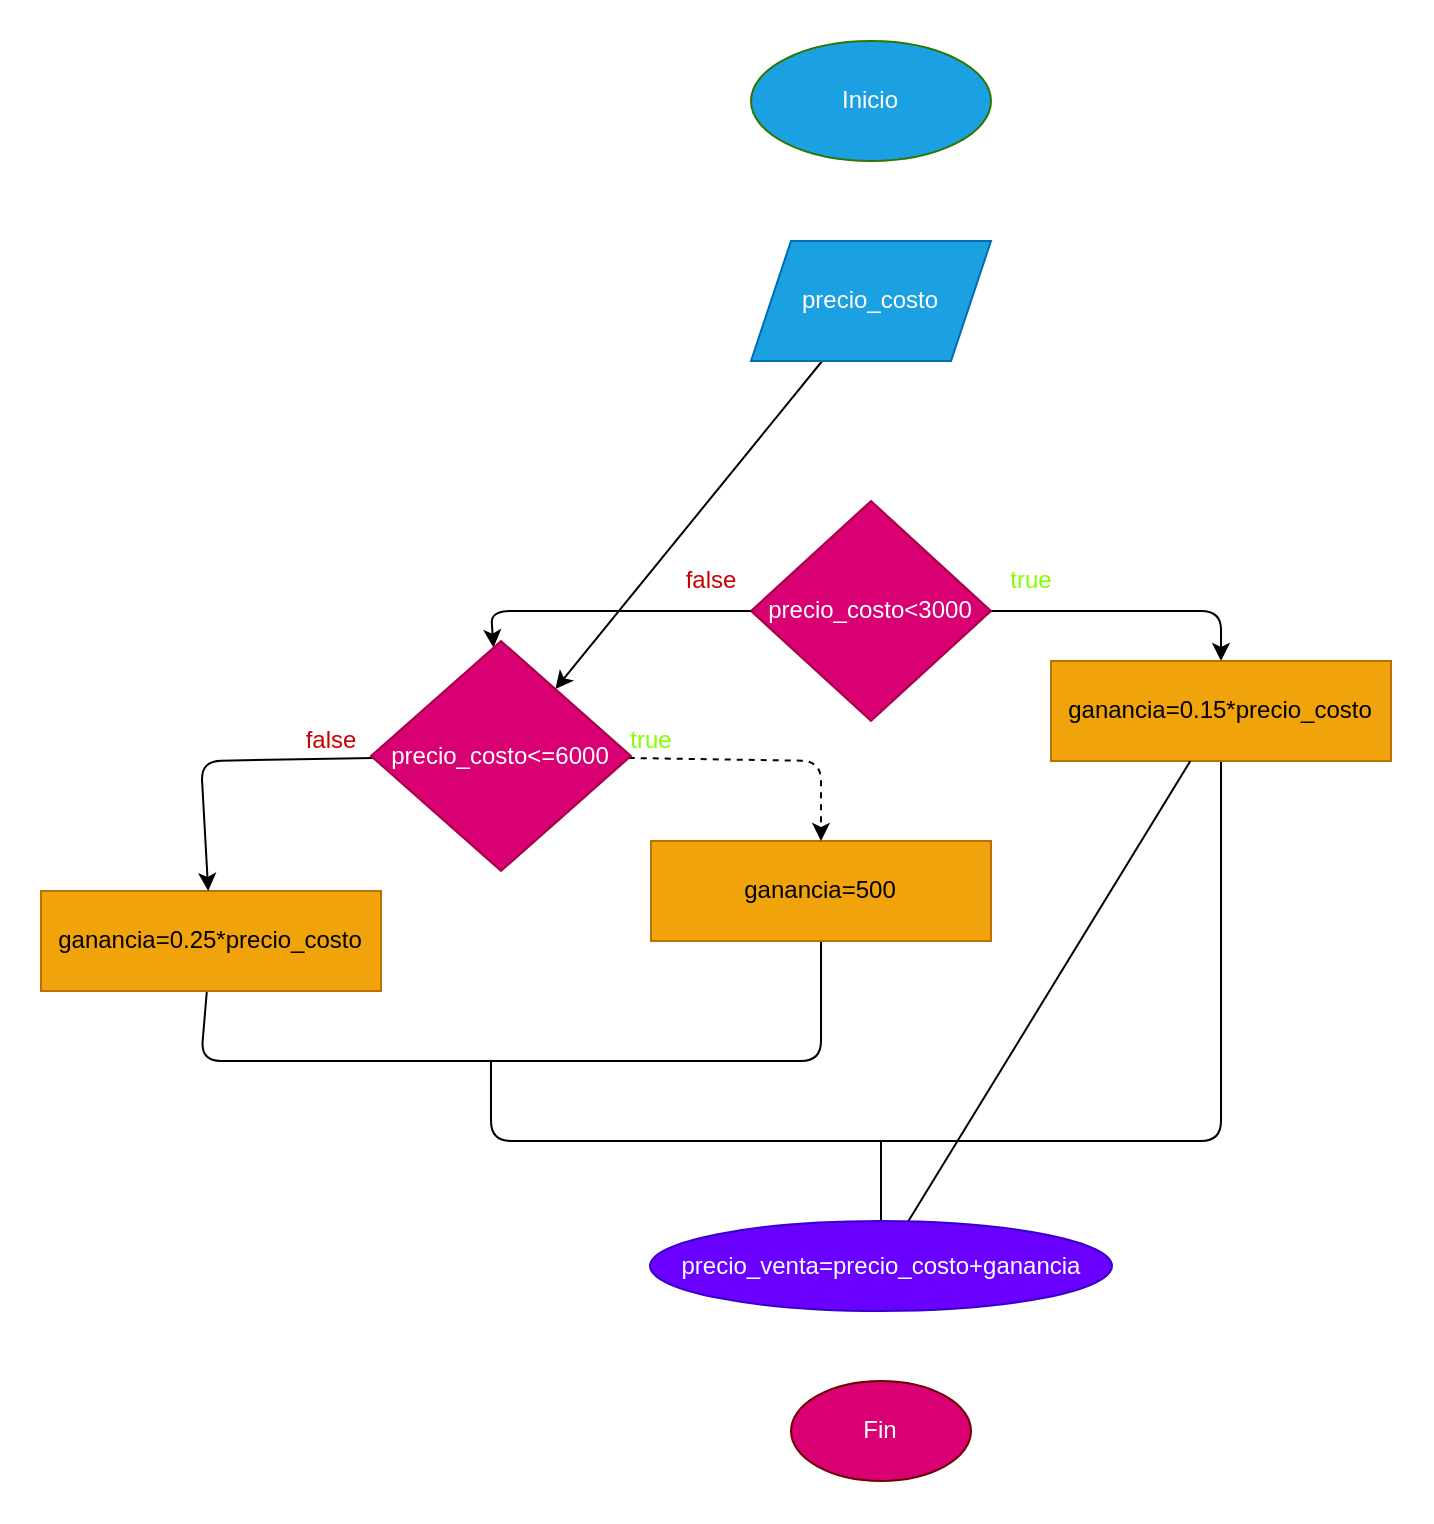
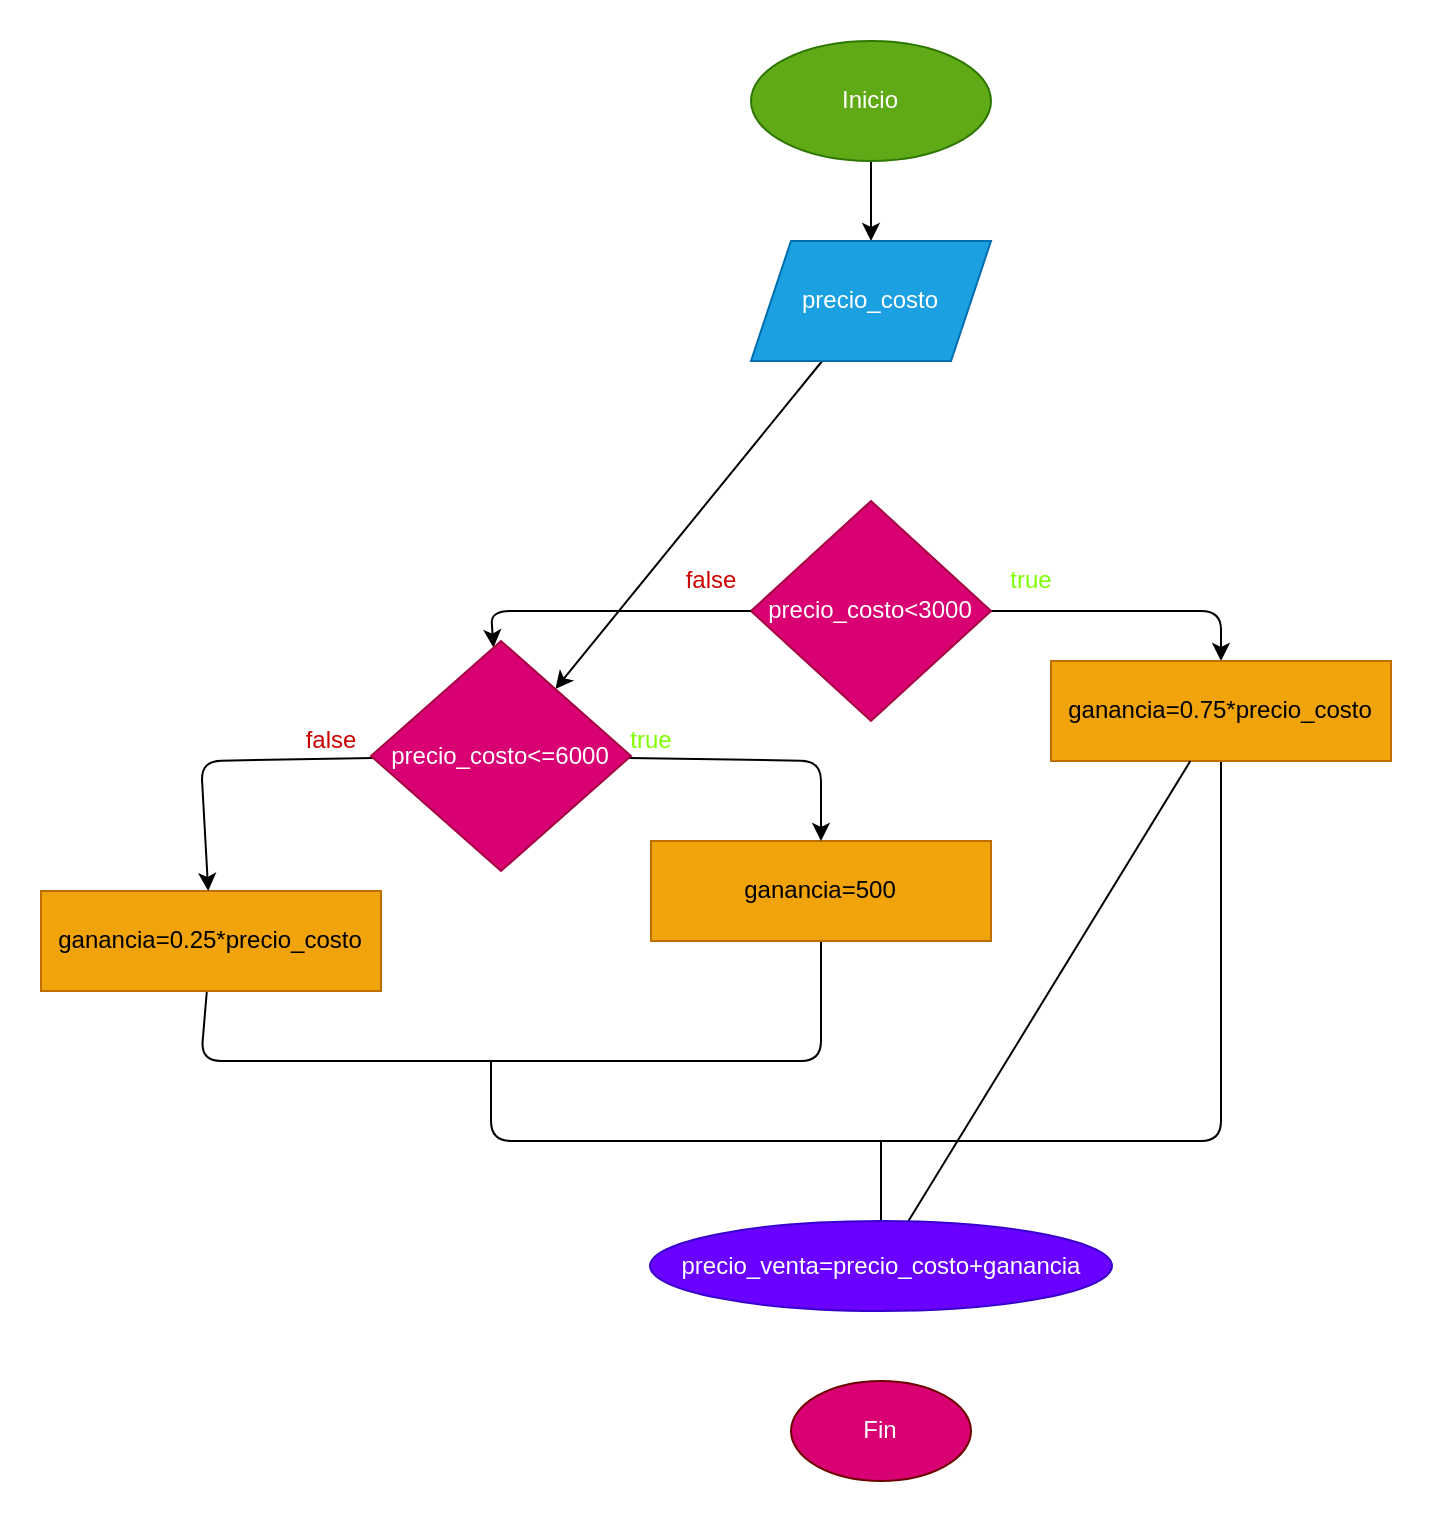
node "Inicio": fillcolor #1ba1e2 -> #60a917
edge "Inicio" -> "precio_costo": added
node "ganancia=0.15*precio_costo": label "ganancia=0.15*precio_costo" -> "ganancia=0.75*precio_costo"
edge "precio_costo<=6000" -> "ganancia=500": style dashed -> solid
